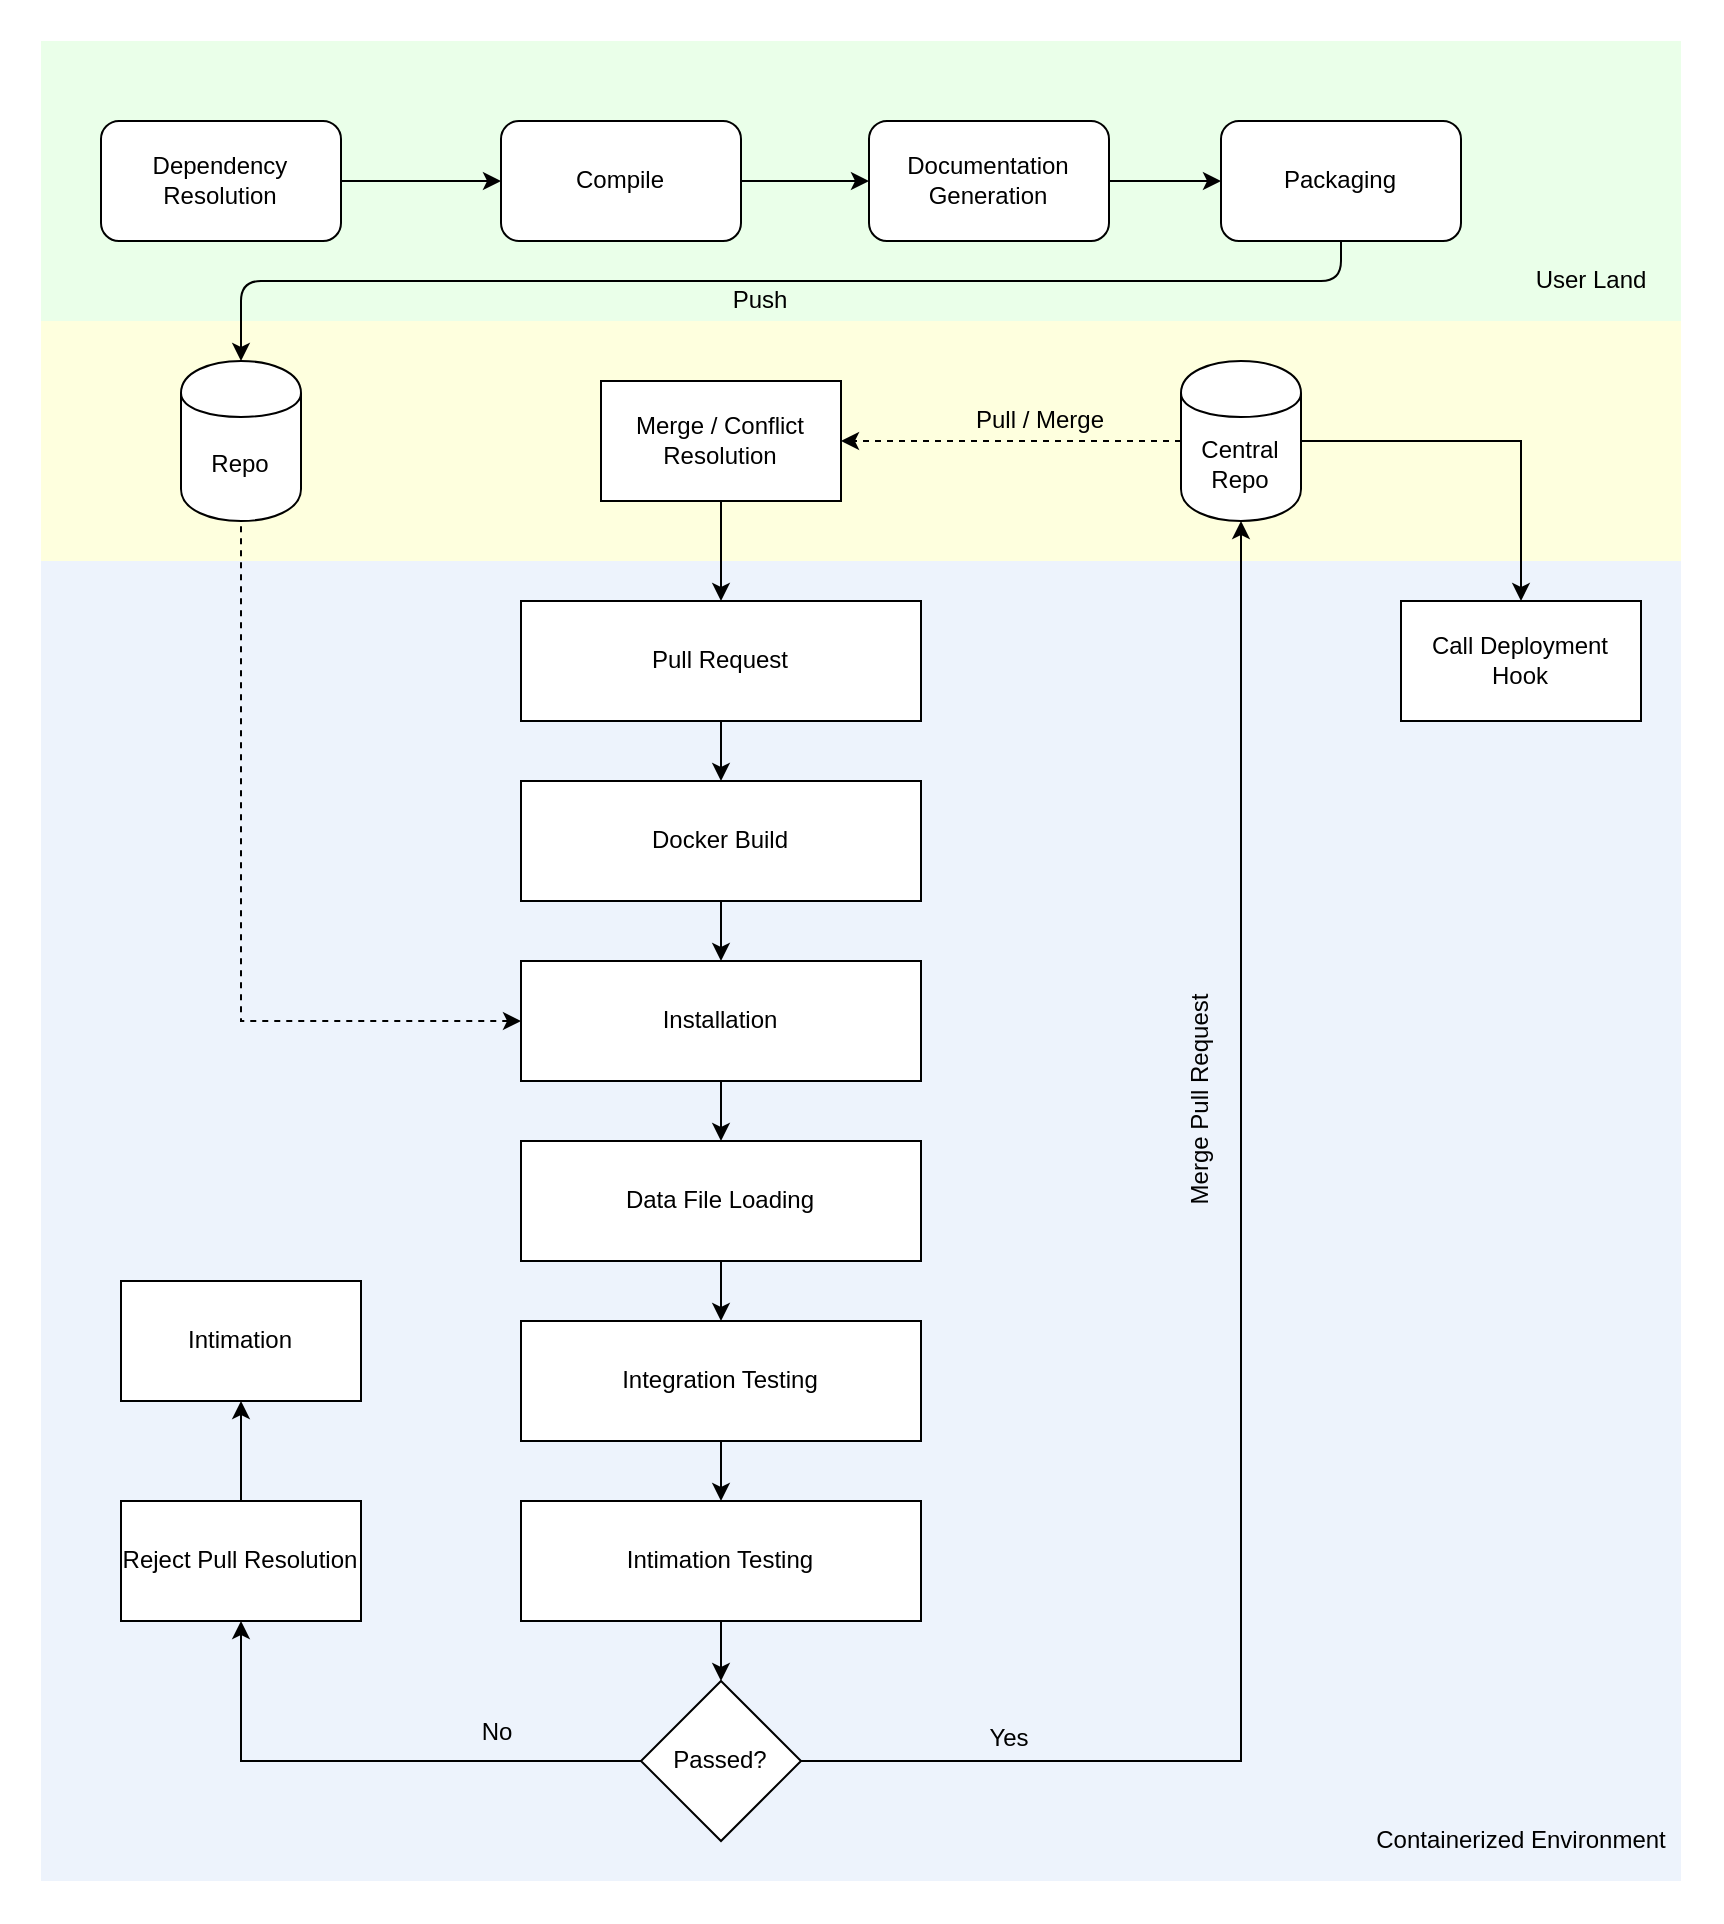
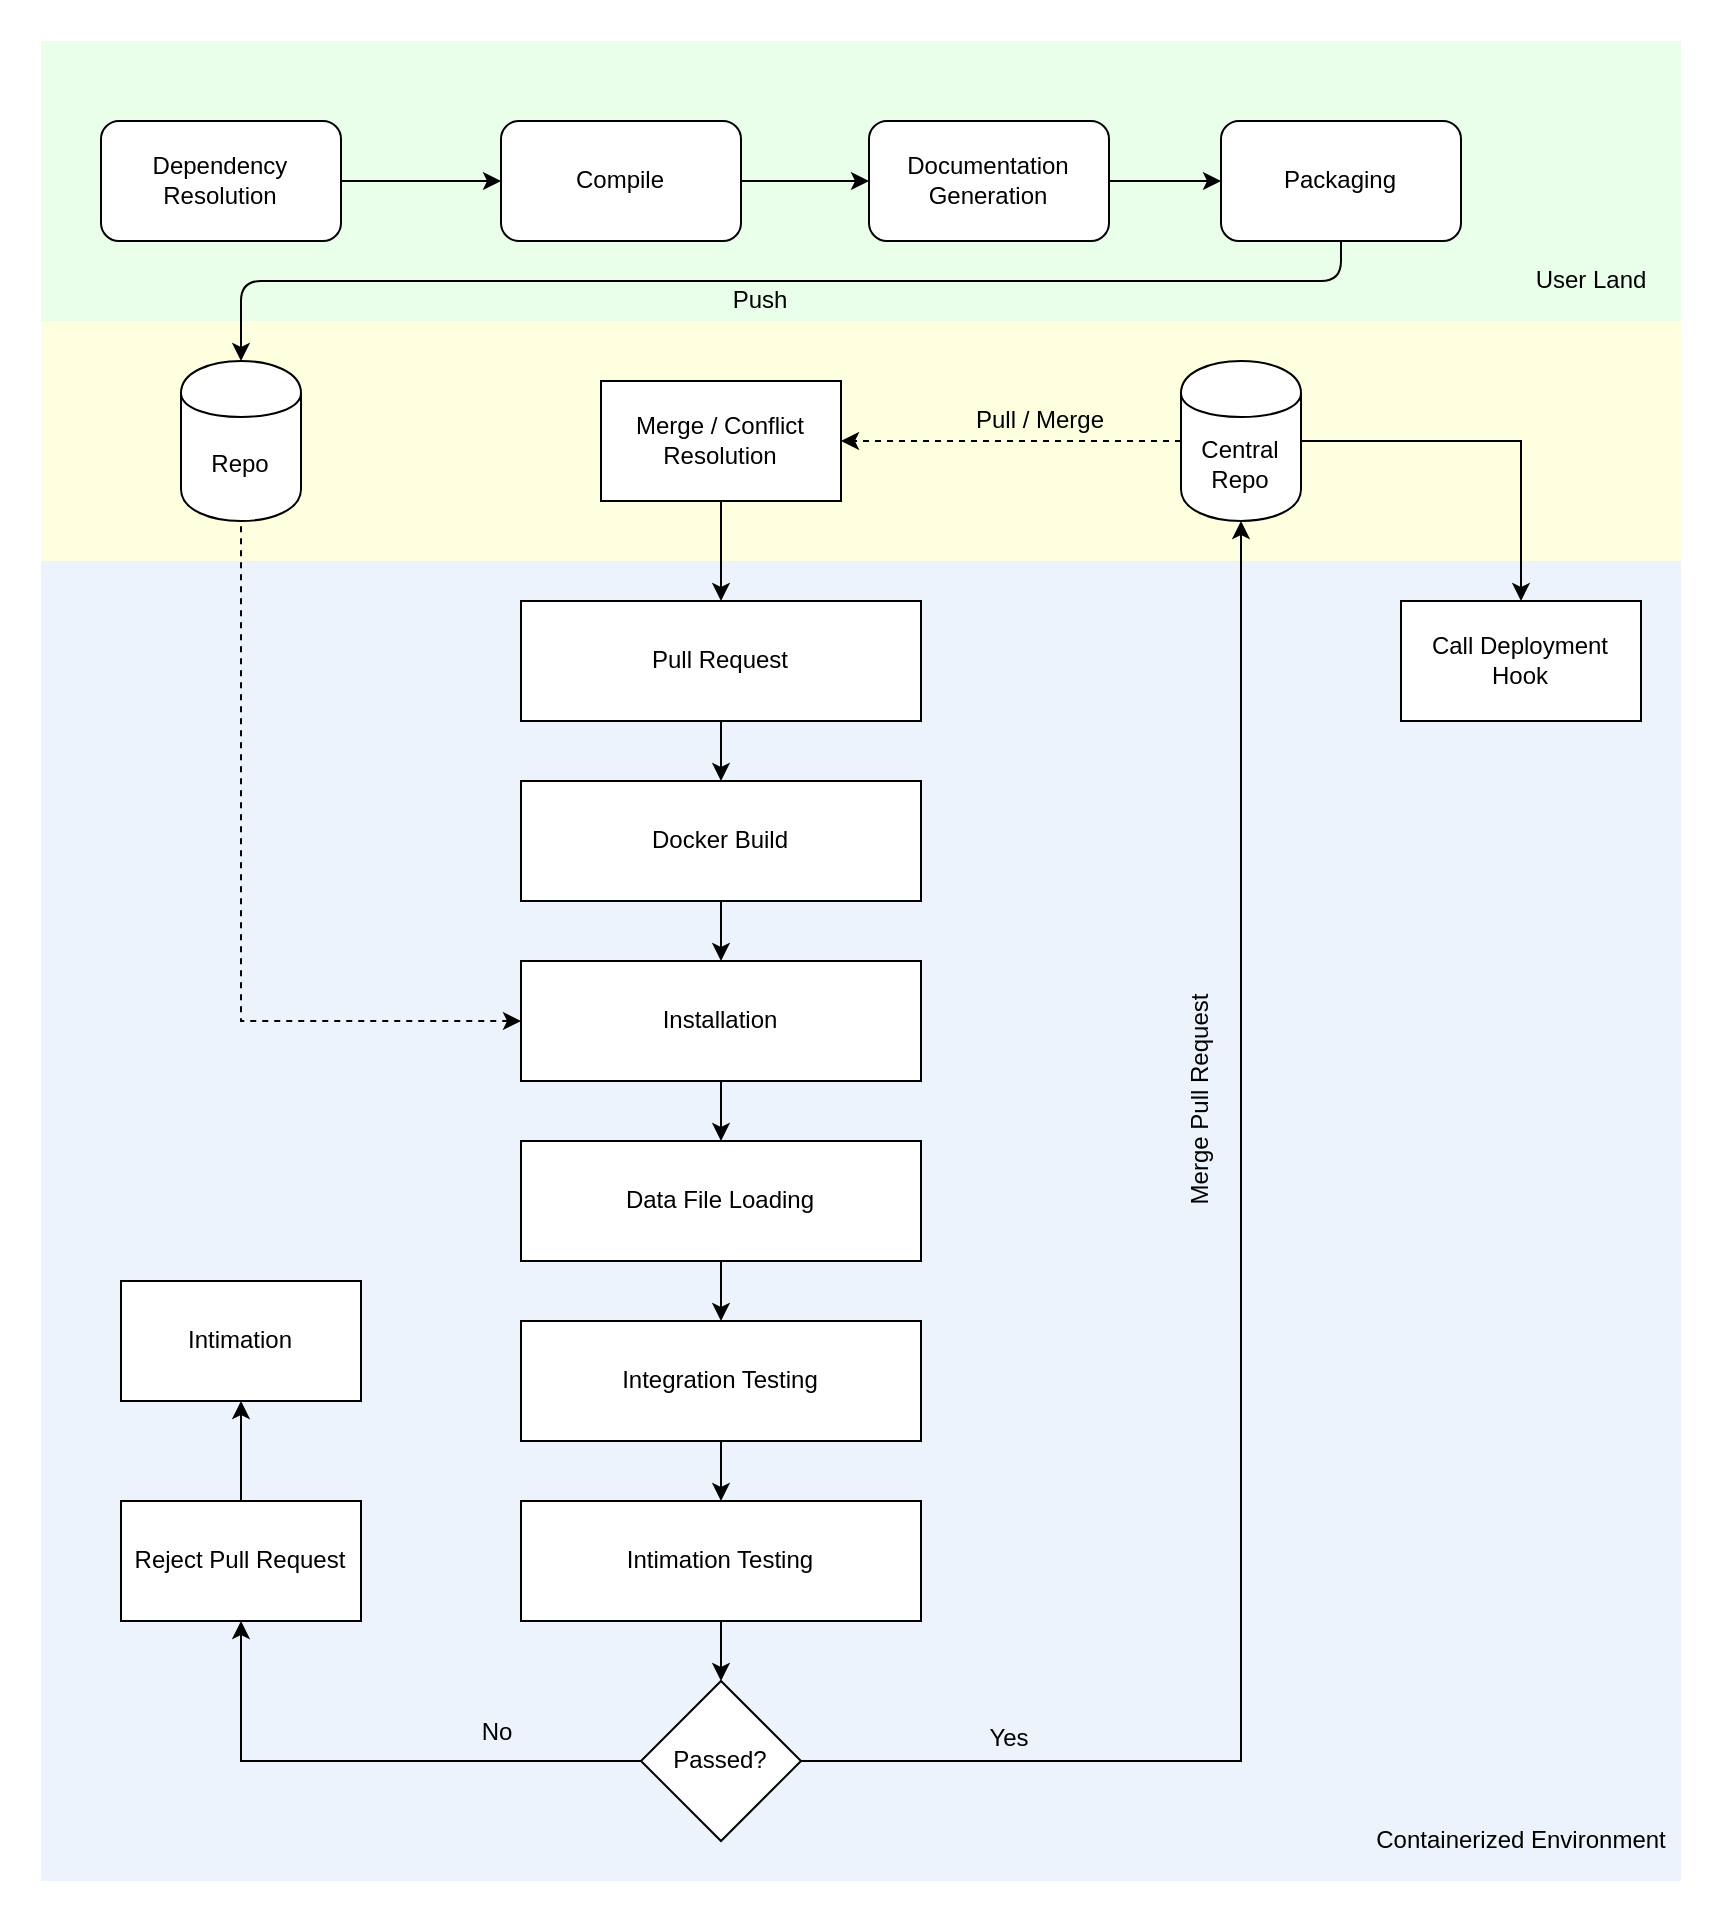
node "Reject Pull Resolution": label "Reject Pull Resolution" -> "Reject Pull Request"
